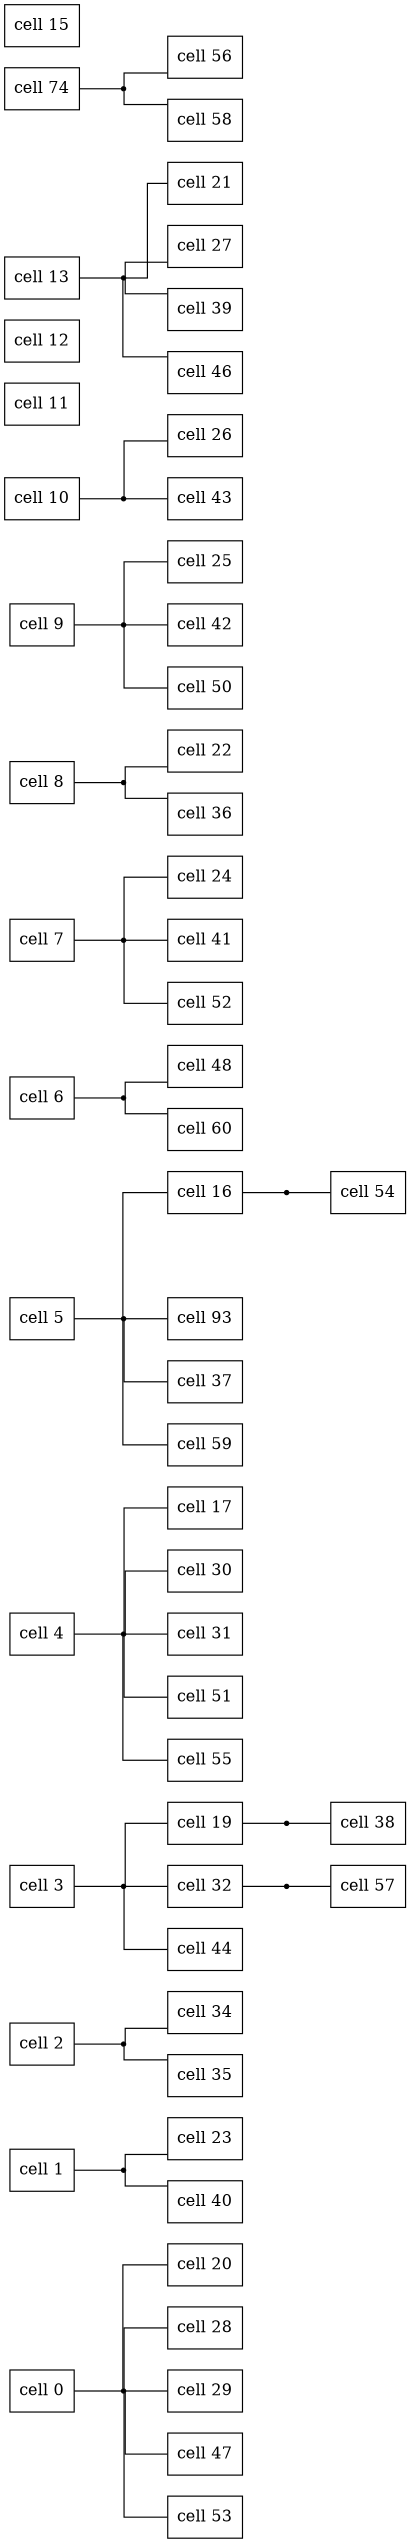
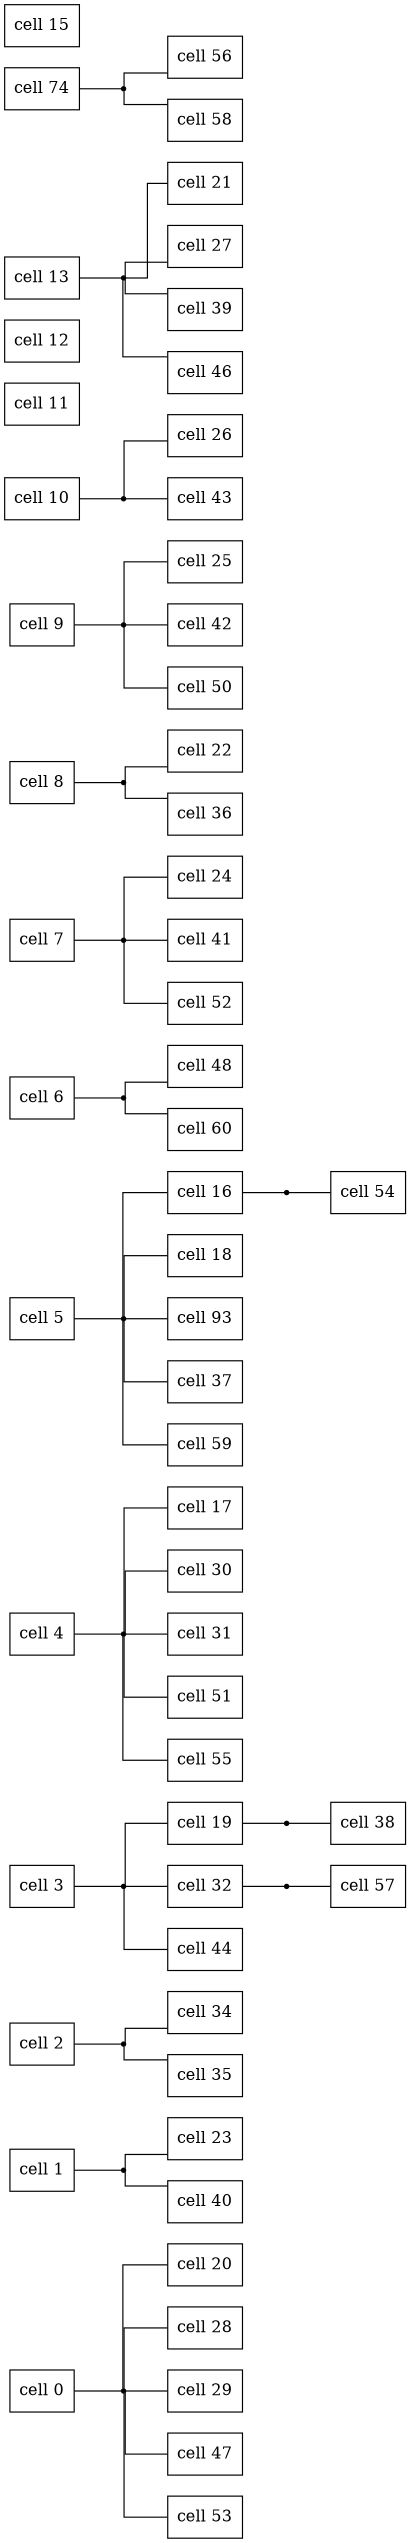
node "cell 18": added
